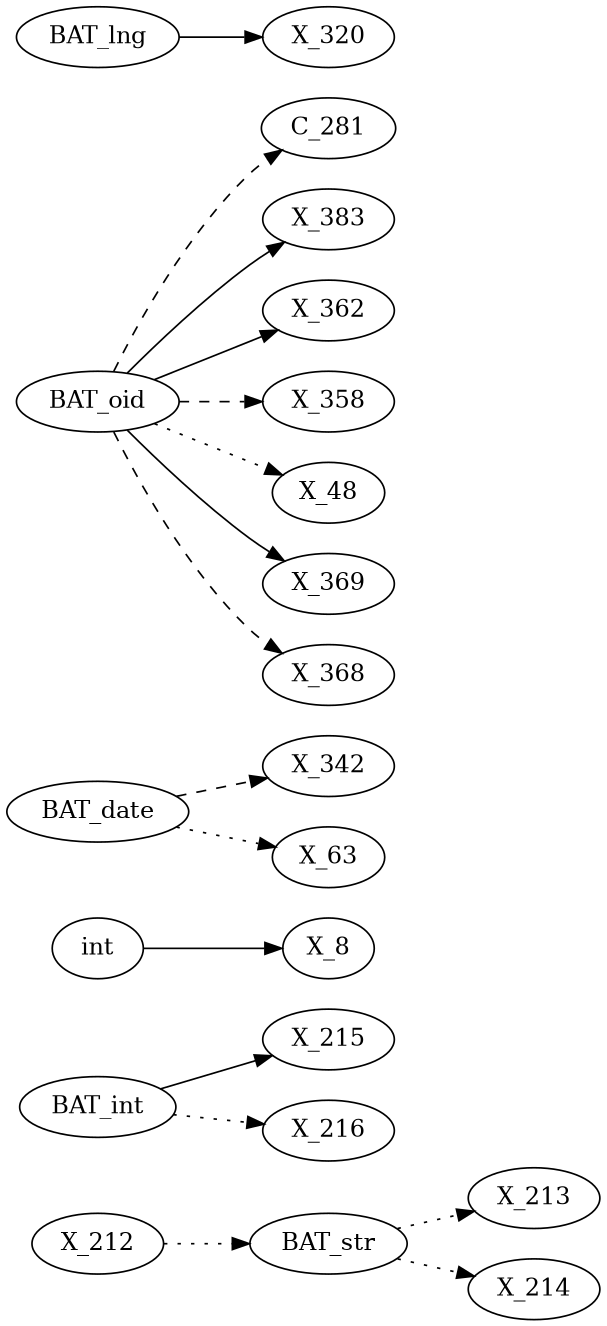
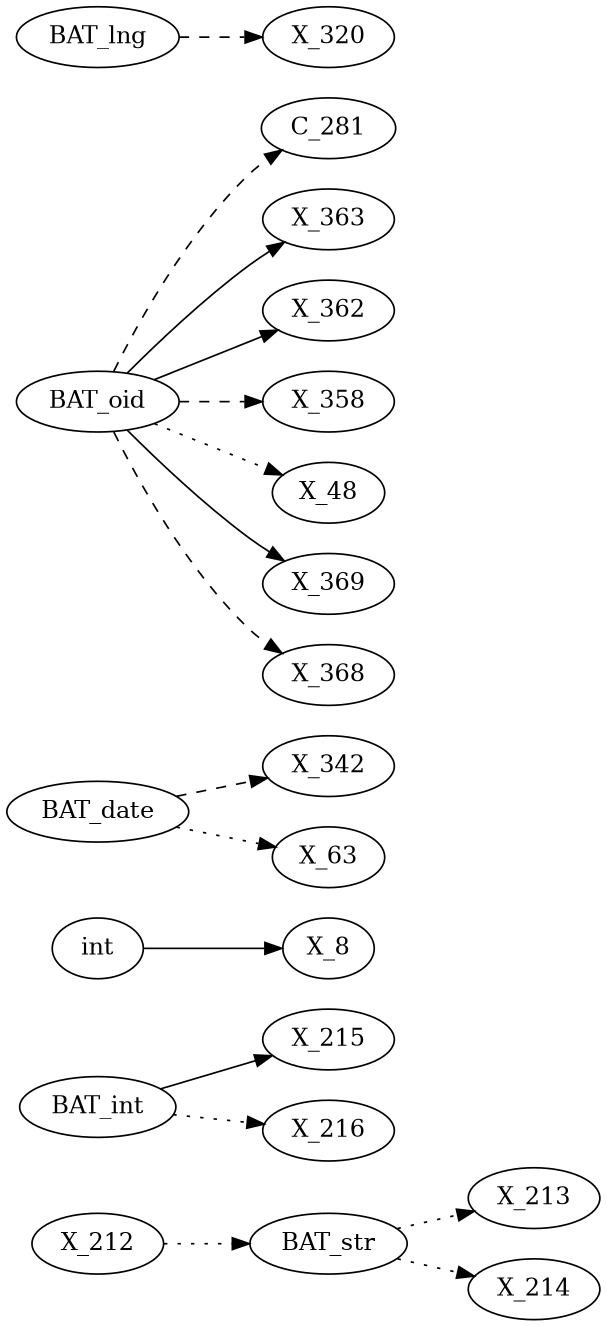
edge "BAT_lng" -> "X_320": style solid -> dashed
node "X_383": label "X_383" -> "X_363"
